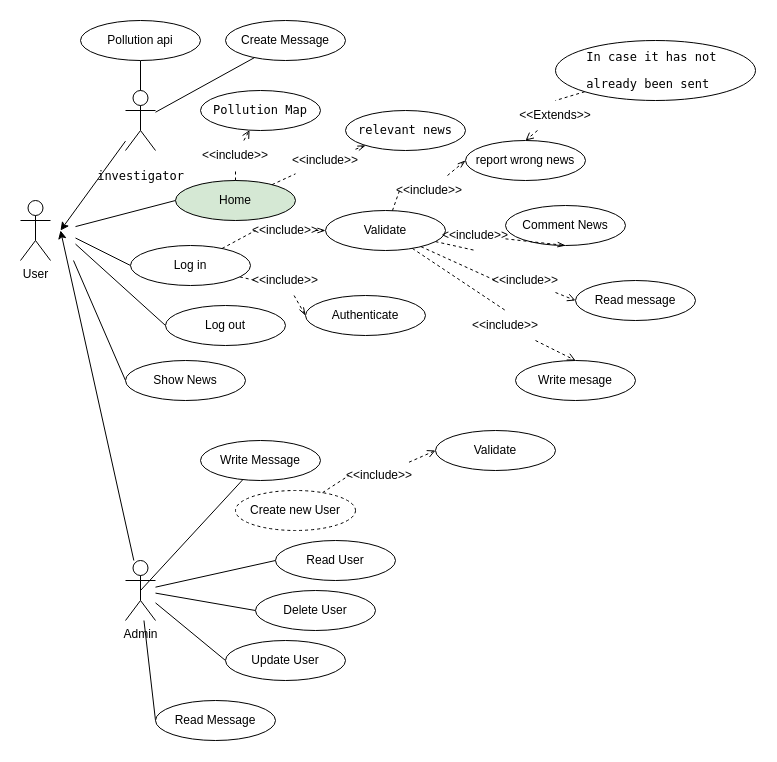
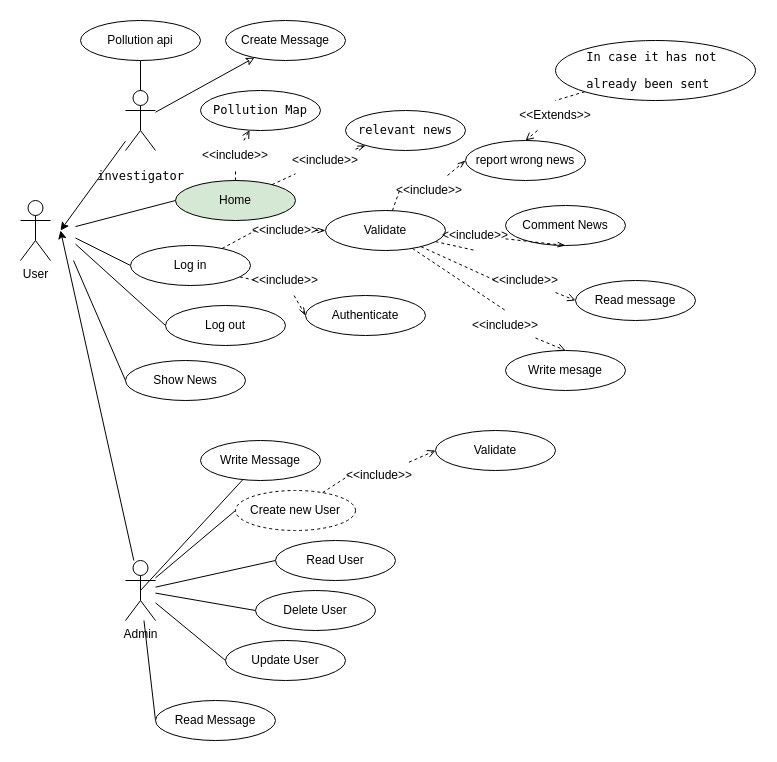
edge "Create Message" -- "investigator": arrowhead none -> classic
node "Write mesage": moved (576, 381) -> (566, 371)
edge "Create new User" -- "Admin": added
